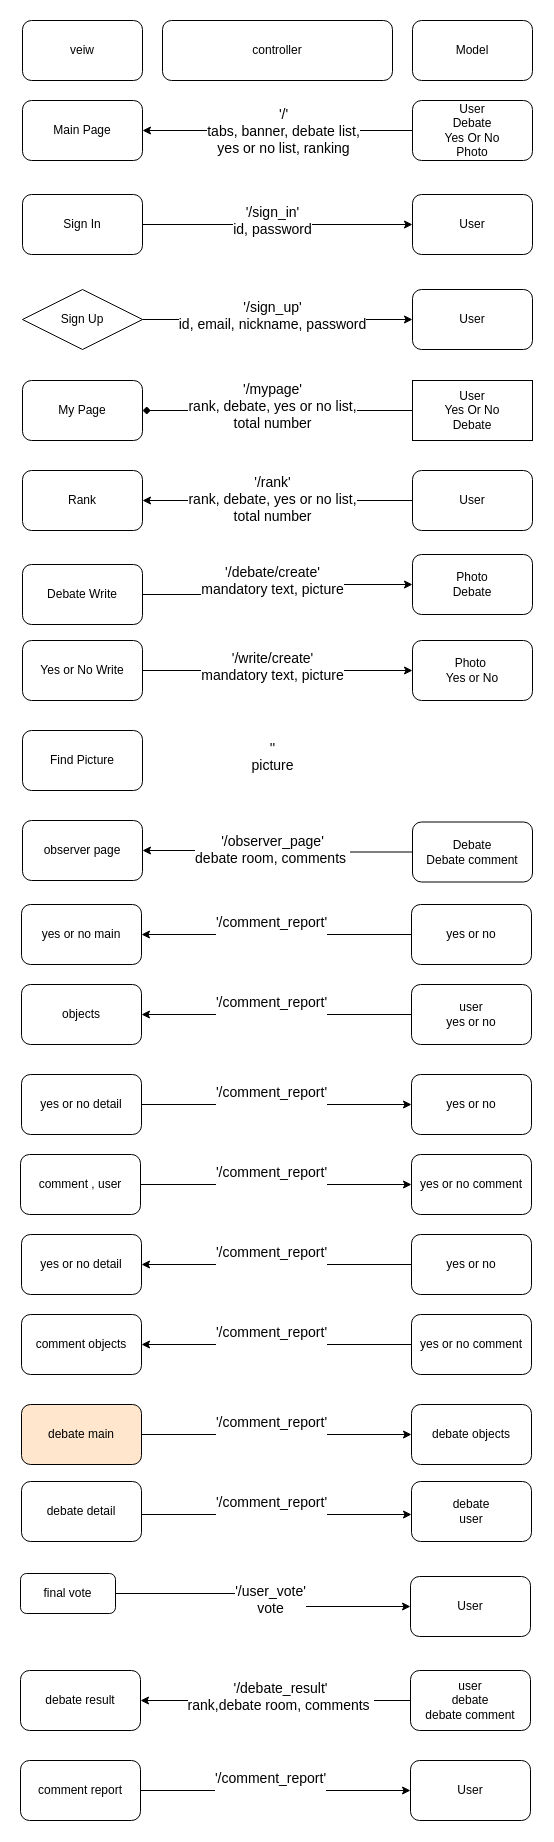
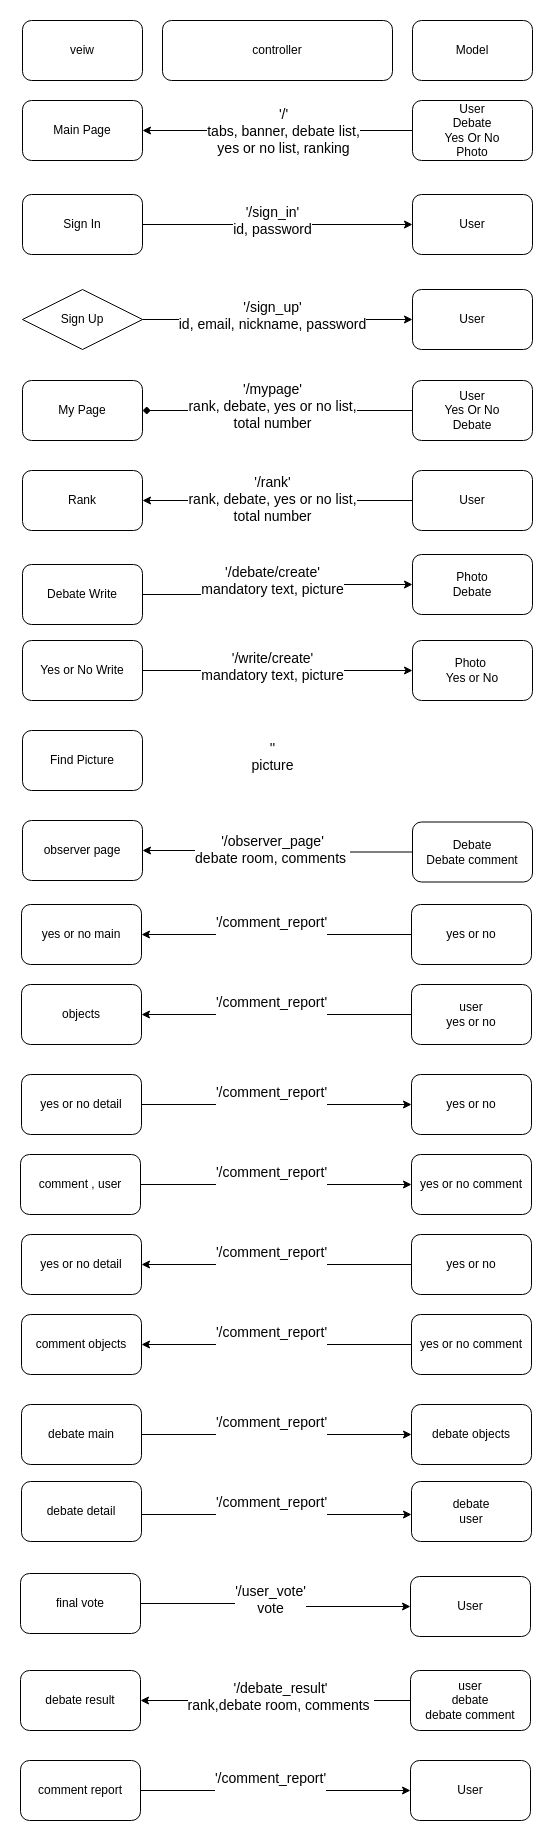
node "User Yes Or No Debate": shape rectangle -> rounded rectangle
node "debate main": fillcolor #ffe6cc -> #ffffff
node "final vote": size 95x40 -> 120x60
